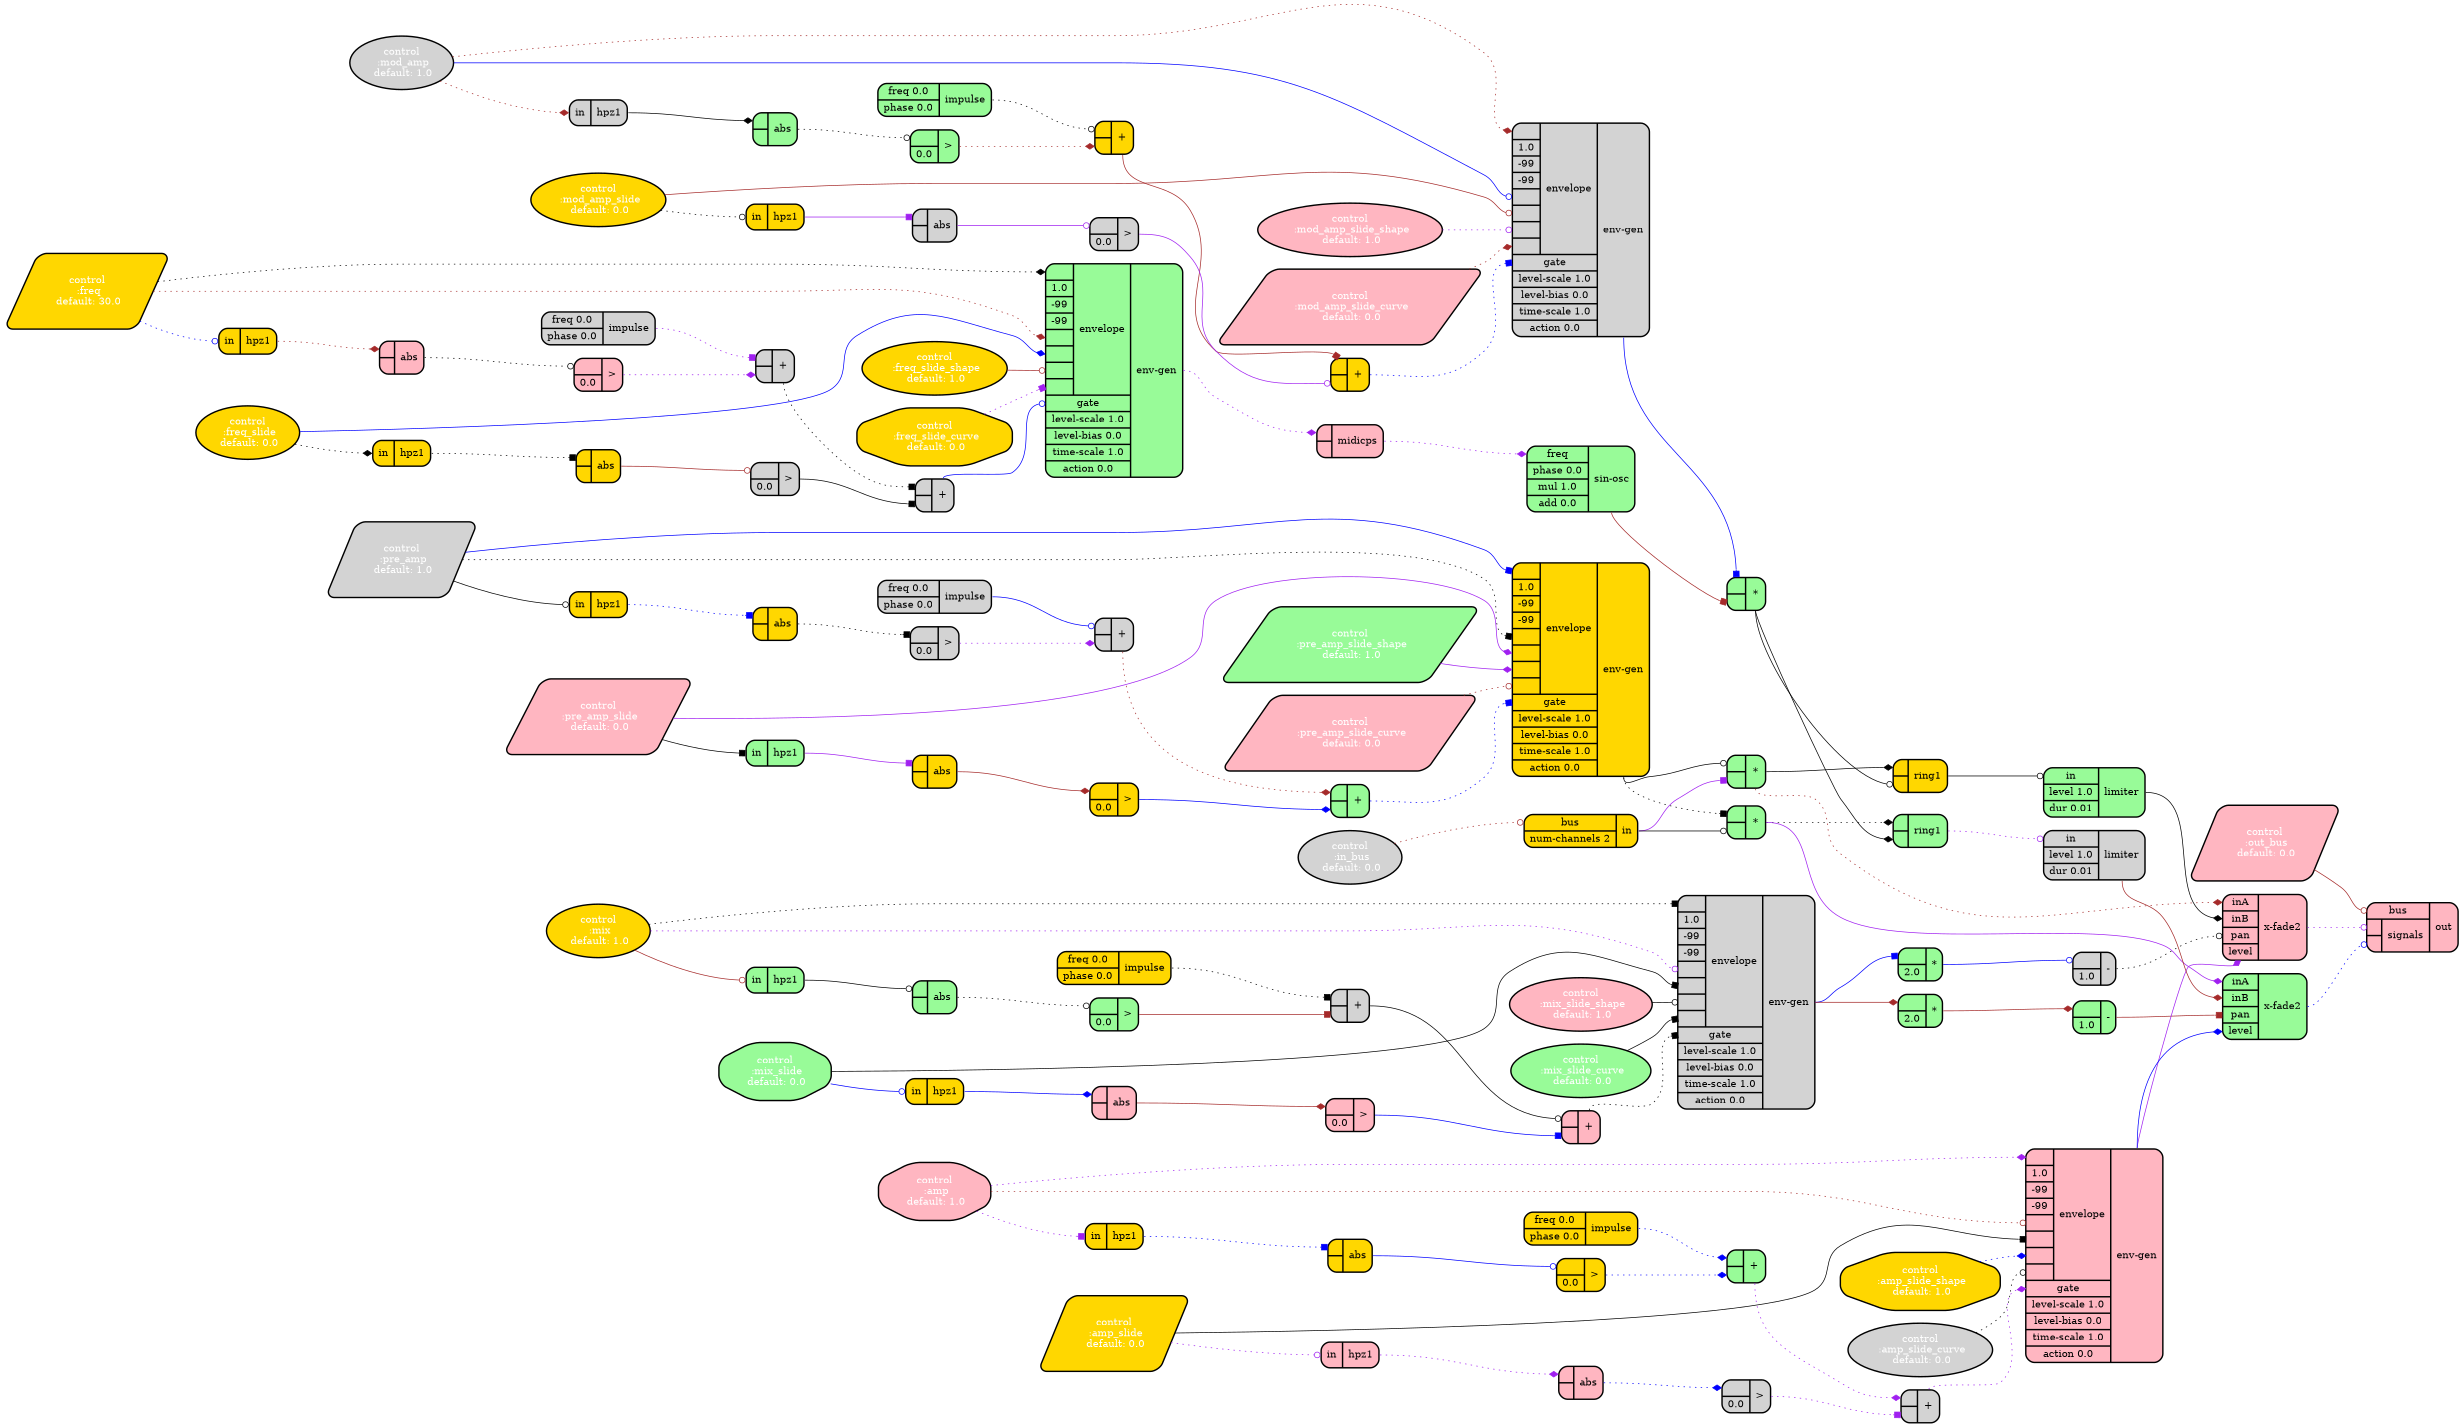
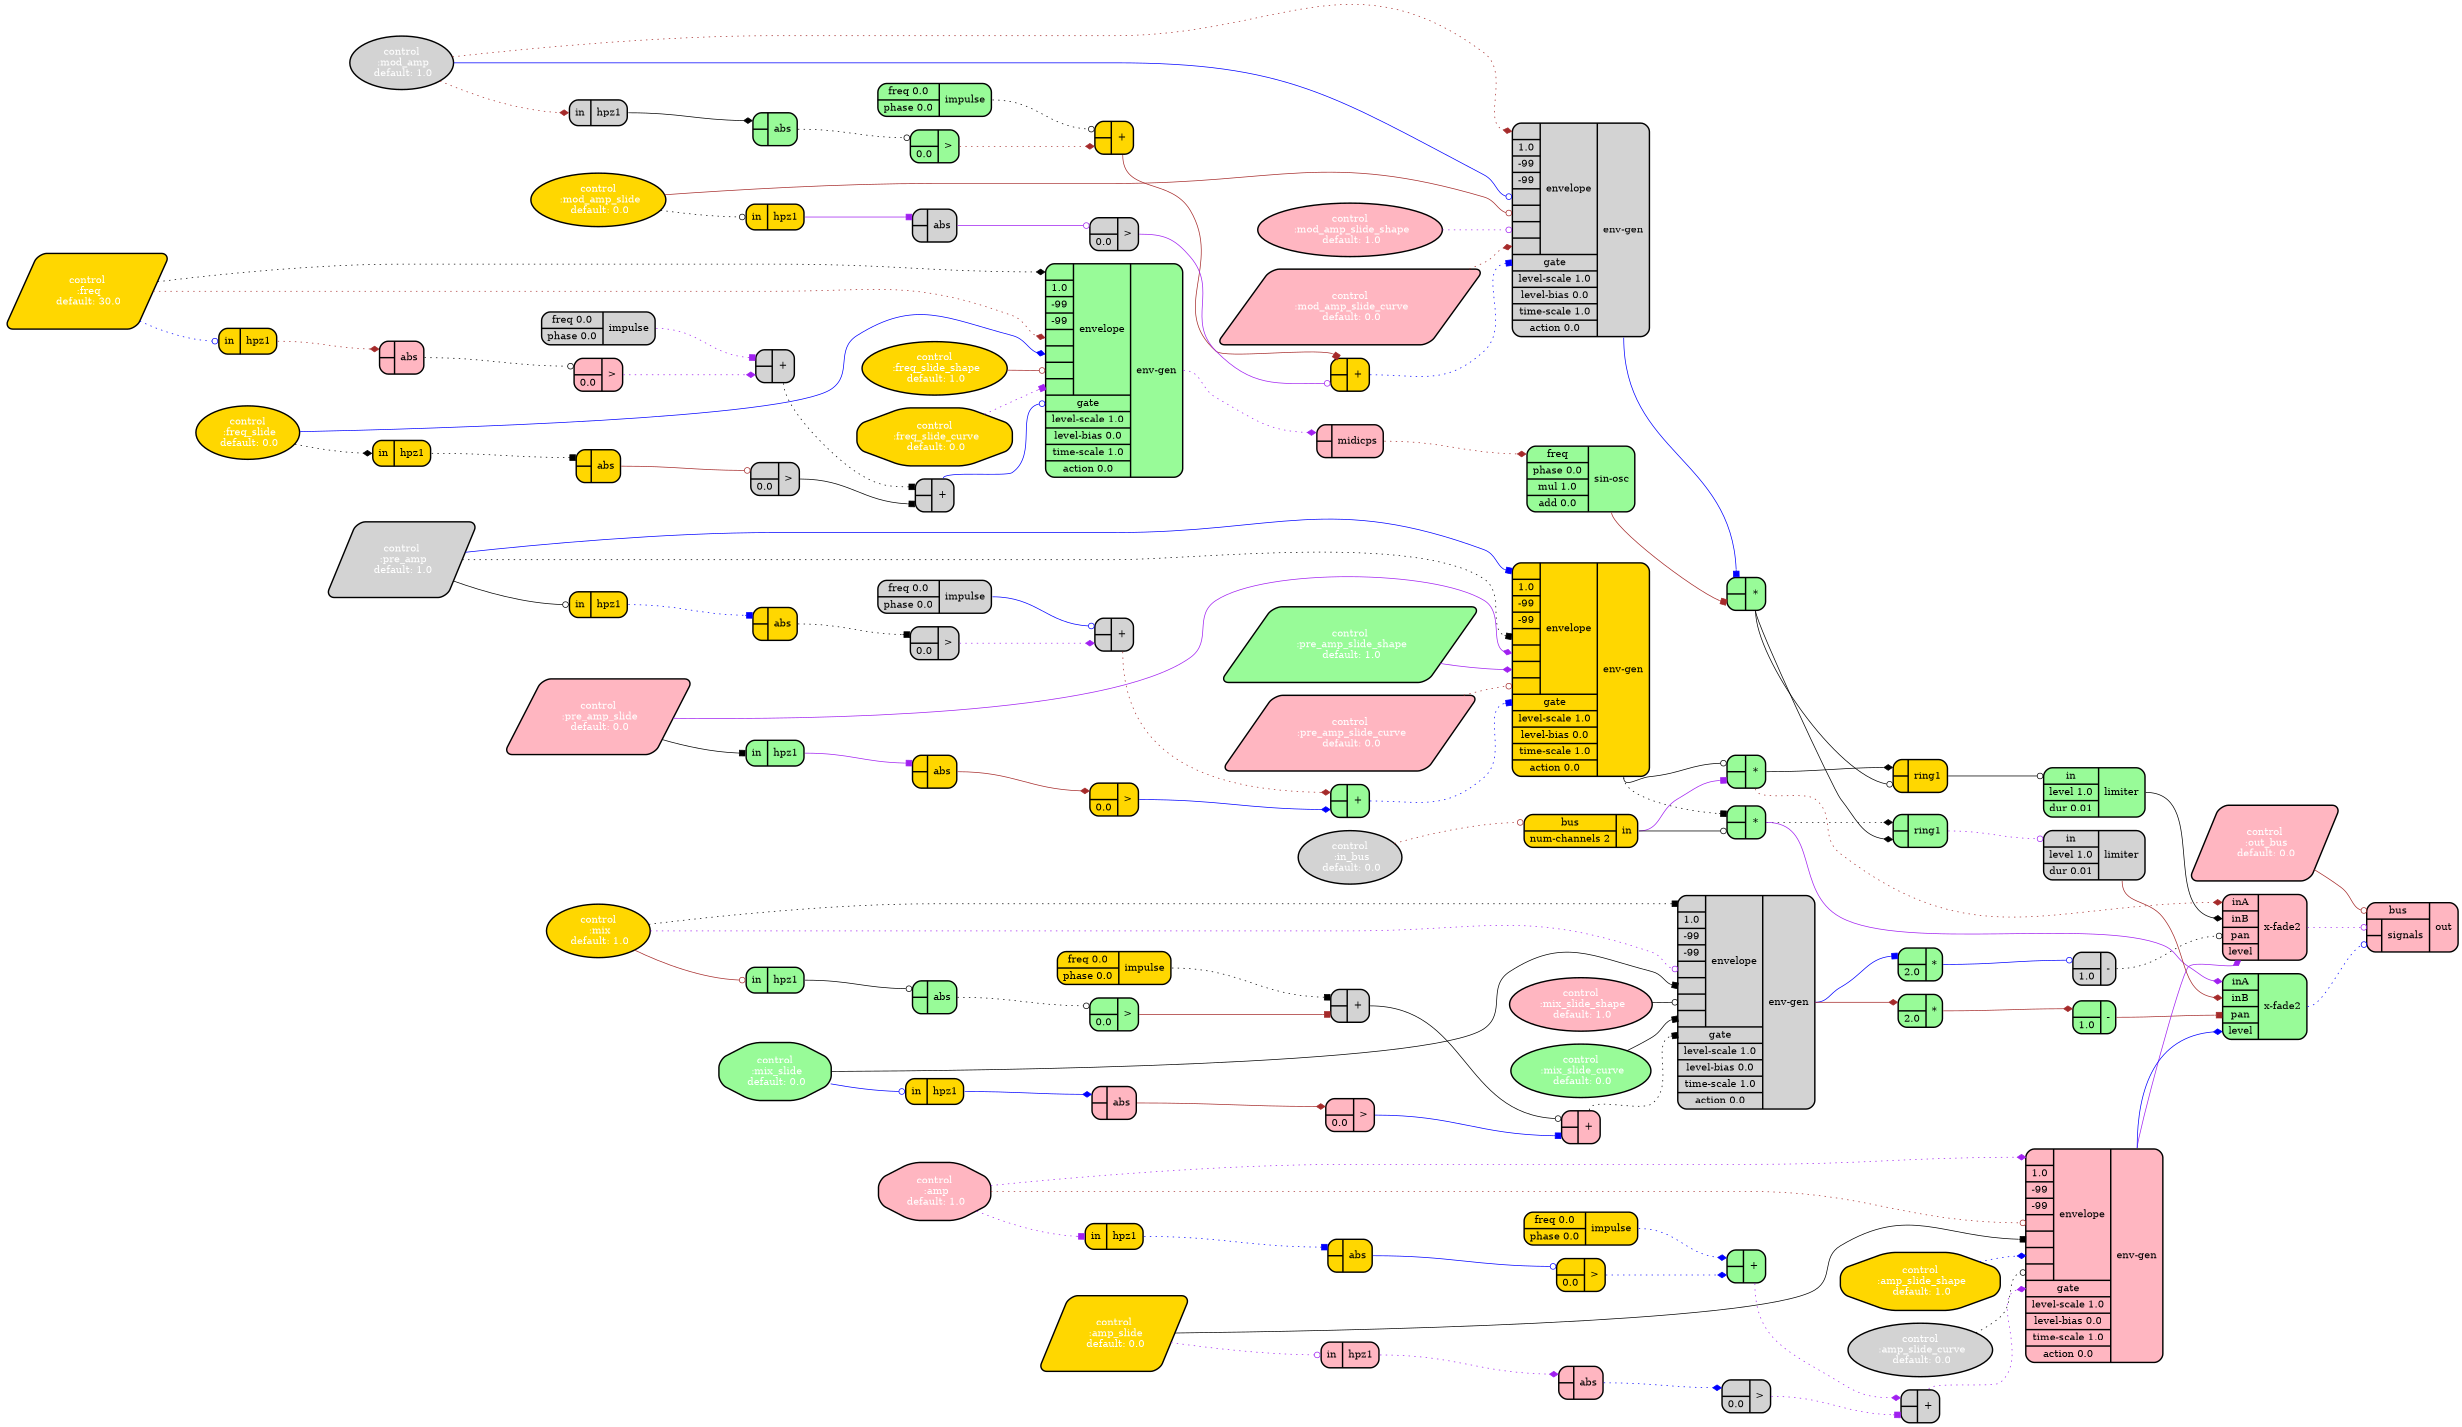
edge "midicps" -> "freq": color purple -> brown
